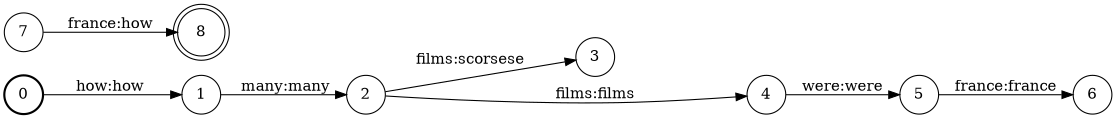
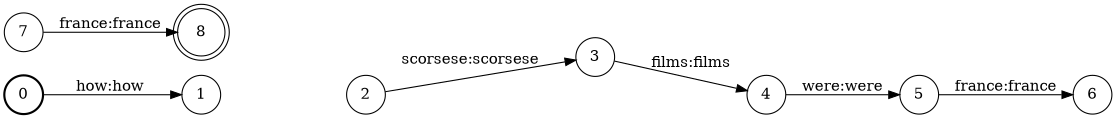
edge "7" -> "8": label "france:how" -> "france:france"
edge "2" -> "3": label "films:scorsese" -> "scorsese:scorsese"
edge "1" -> "2": removed, label "many:many"
edge "2" -> "4": now "3" -> "4"
